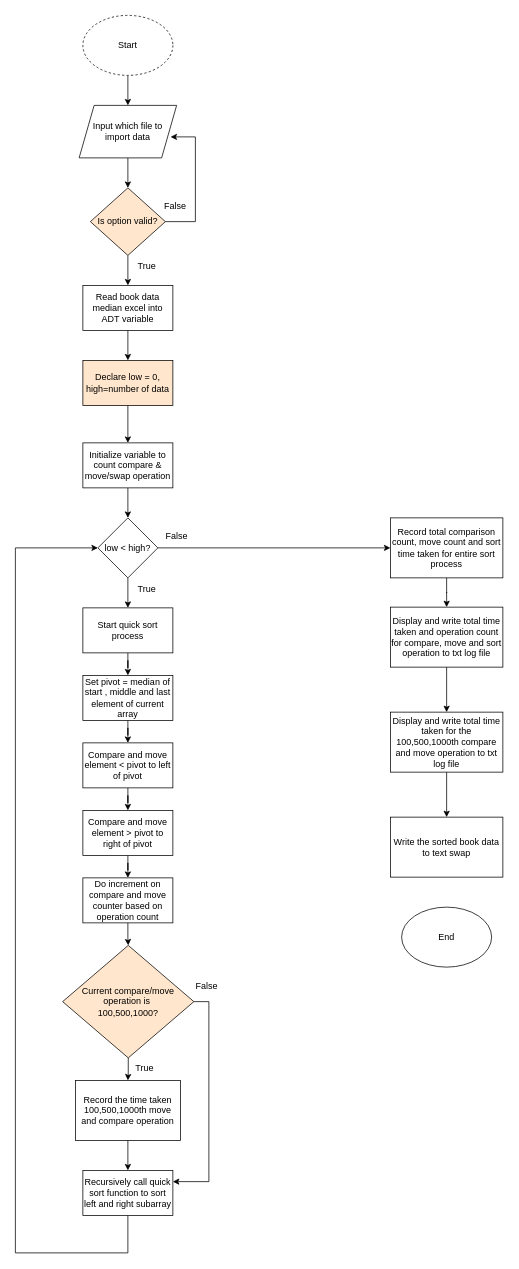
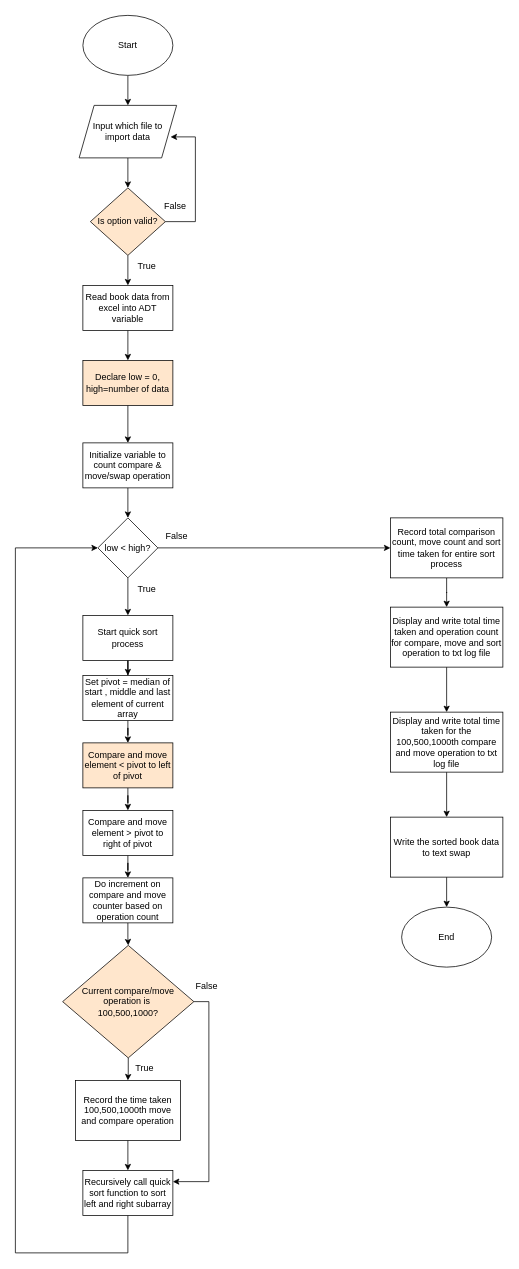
node "Start": style dashed -> solid
node "Read book data median excel into ADT variable": label "Read book data median excel into ADT variable" -> "Read book data from excel into ADT variable"
node "Start quick sort process": moved (128, 630) -> (128, 638)
node "Compare and move element < pivot to left of pivot": fillcolor #ffffff -> #ffe6cc
edge "Write the sorted book data to text swap" -> "End": added
